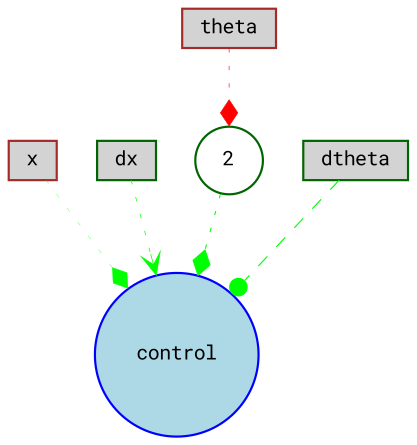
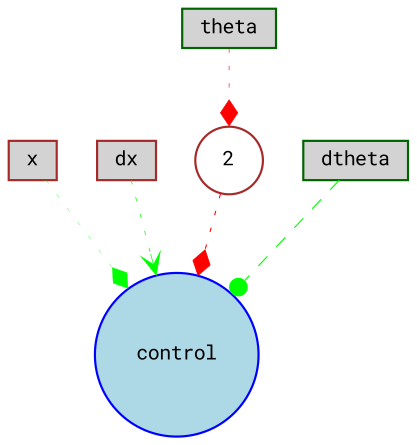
node "theta": color brown -> darkgreen
node "dx": color darkgreen -> brown
node "2": color darkgreen -> brown
edge "2" -> "control": color green -> red
